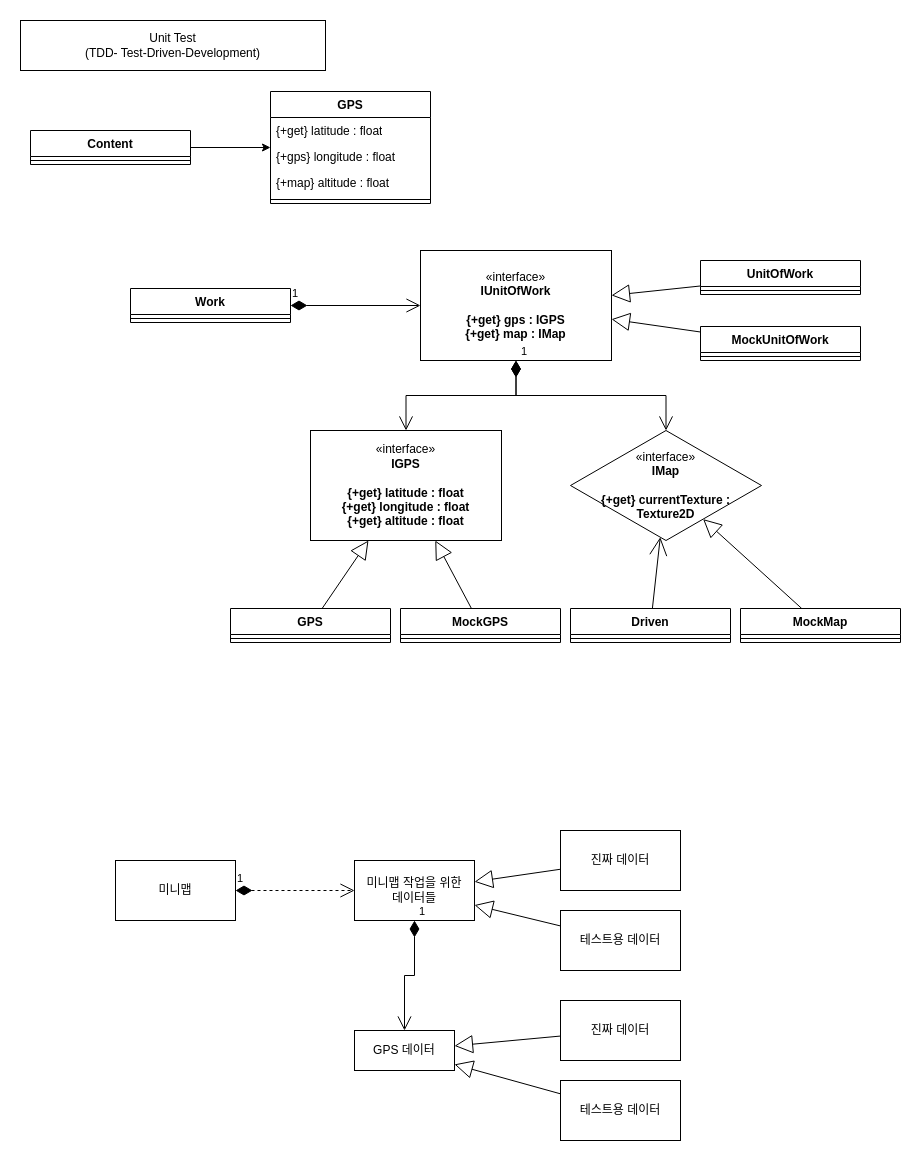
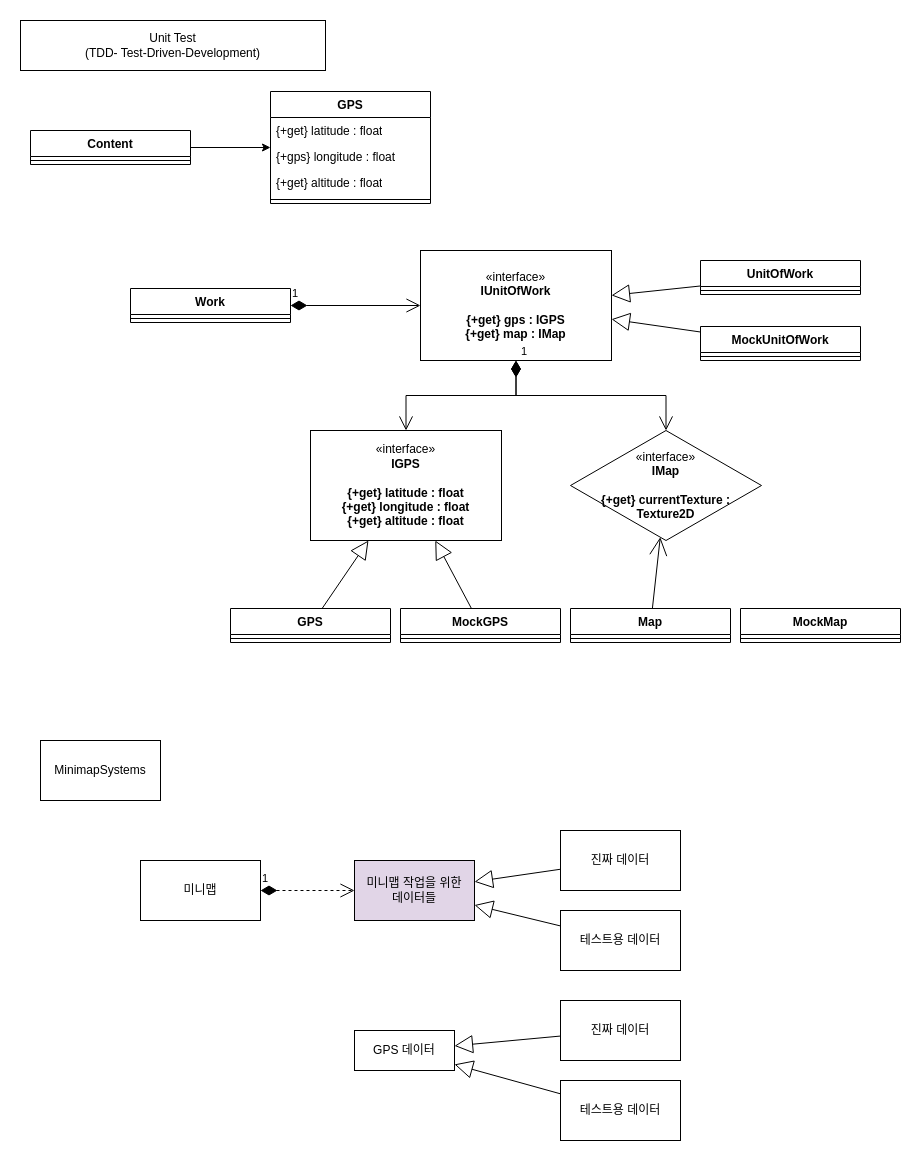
node "{+map} altitude : float": label "{+map} altitude : float" -> "{+get} altitude : float"
edge "MockMap" -> "«interface» IMap {+get} currentTexture : Texture2D": removed
node "Driven": label "Driven" -> "Map"
node "MinimapSystems": added
node "미니맵": moved (176, 891) -> (201, 891)
node "미니맵 작업을 위한 데이터들": fillcolor #ffffff -> #e1d5e7
edge "미니맵 작업을 위한 데이터들" -- "GPS 데이터": removed, label "1"
